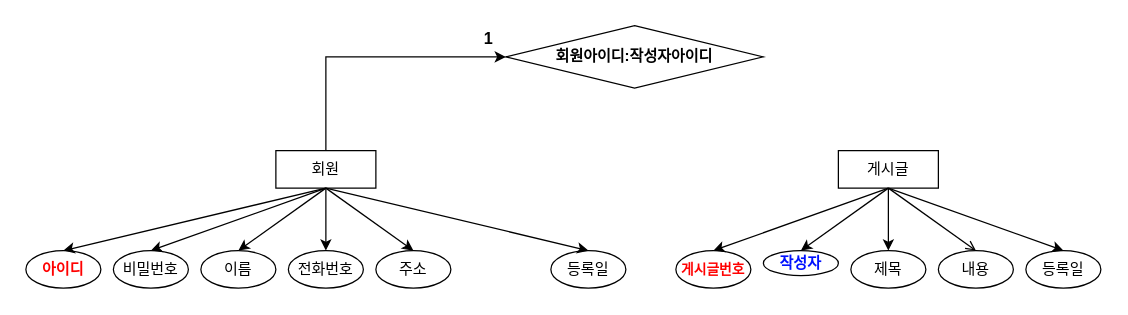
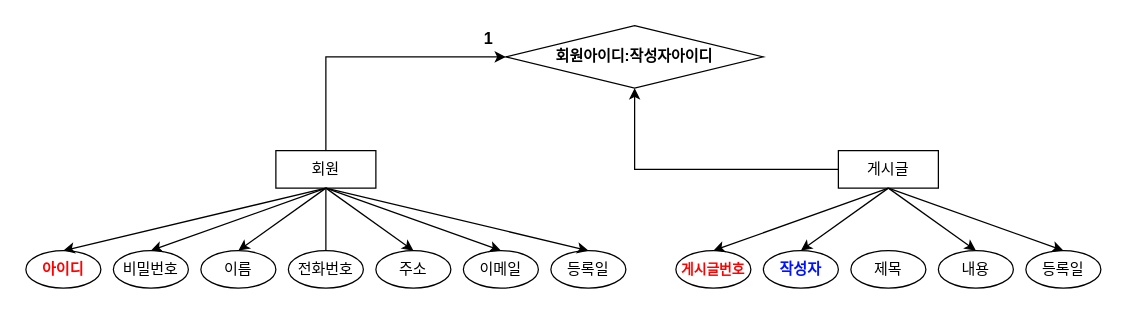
edge "게시글" -> "제목": now "게시글" -> "회원아이디:작성자아이디"
edge "회원" -> "이메일": added
edge "회원" -> "전화번호": arrowhead classic -> none
edge "게시글" -> "내용": arrowhead open -> classic
node "작성자": size 75x25 -> 75x38
node "이메일": added
